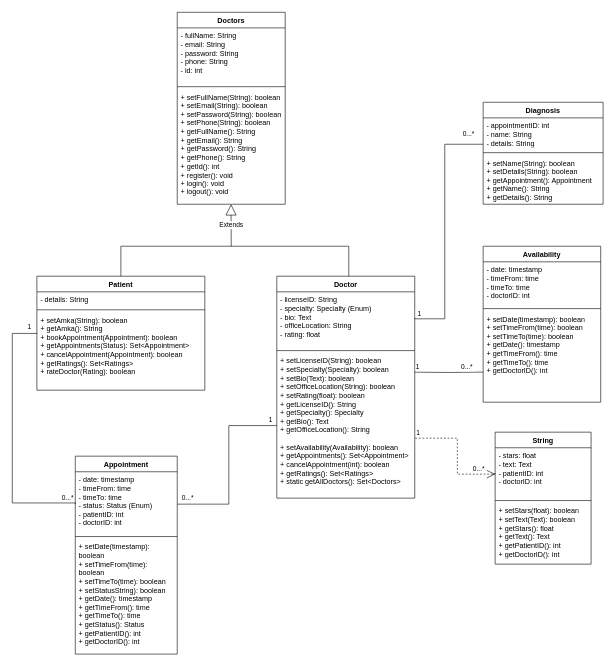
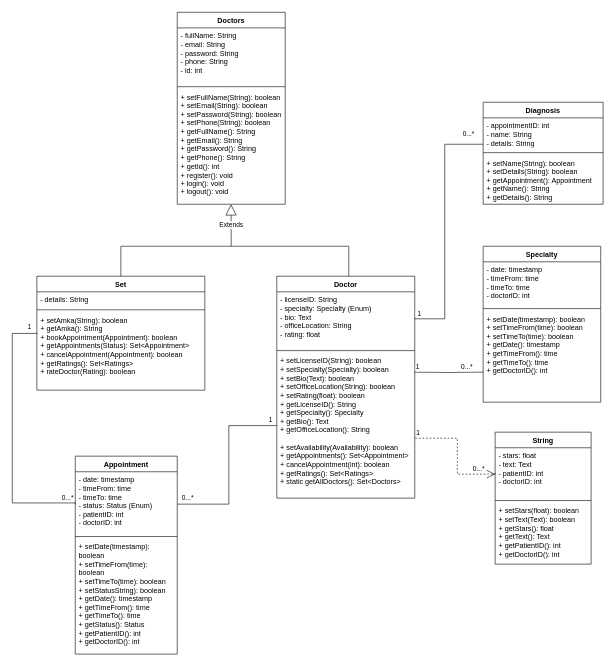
node "Availability": label "Availability" -> "Specialty"
node "Patient": label "Patient" -> "Set"
